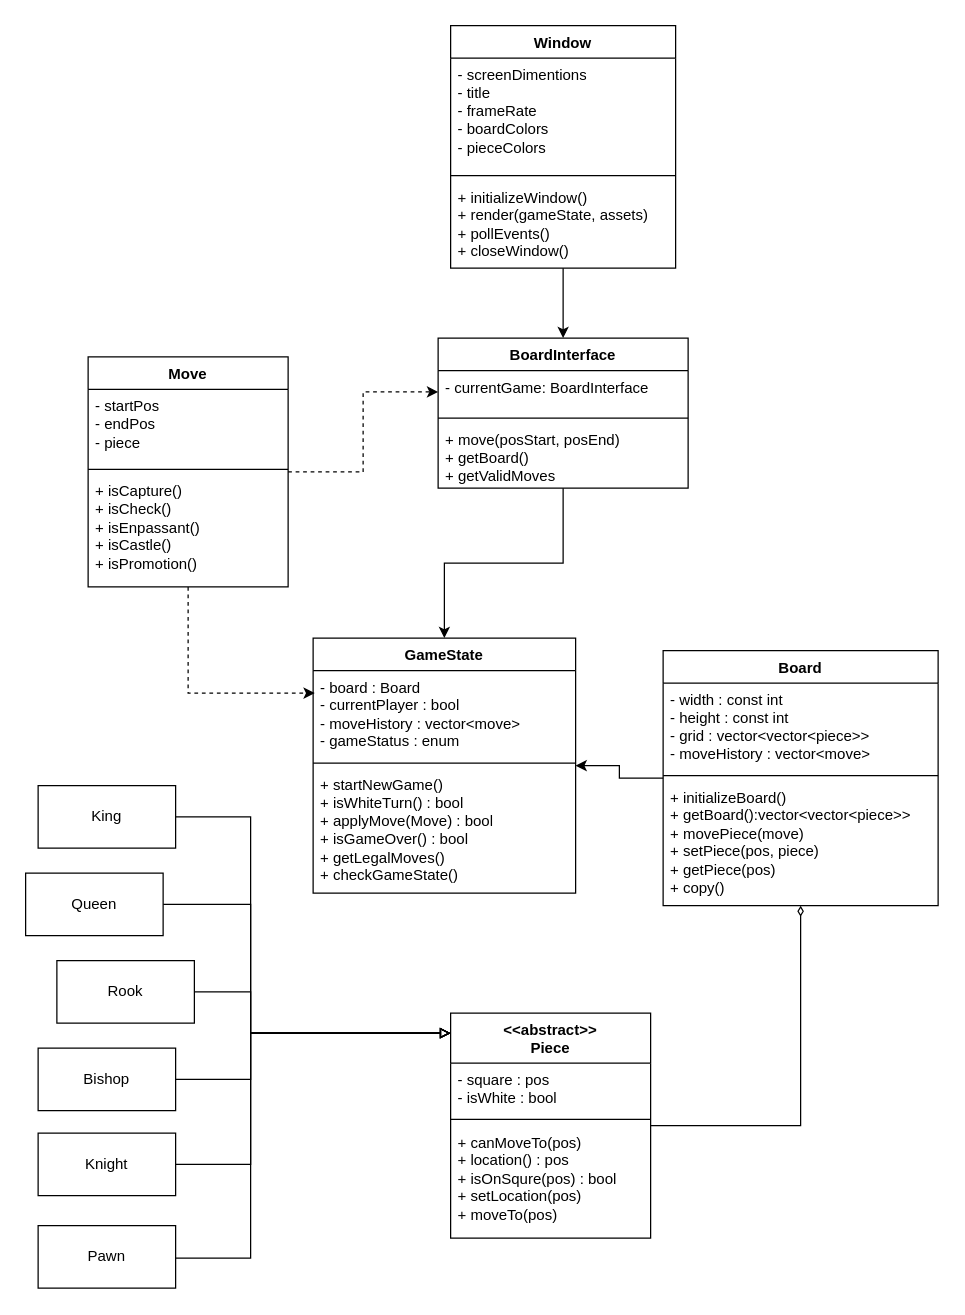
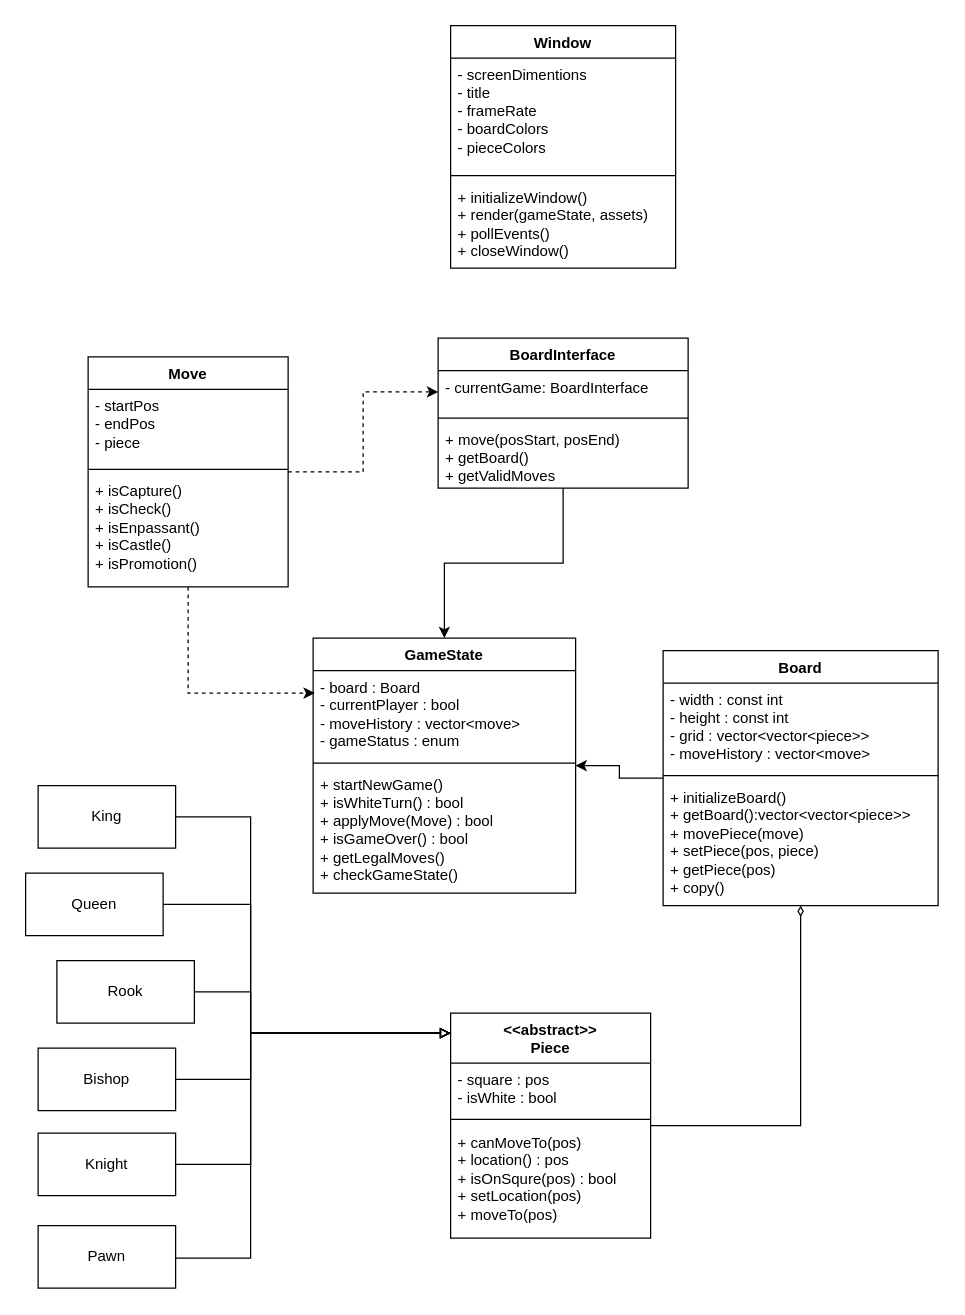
edge "Window" -> "BoardInterface": removed
